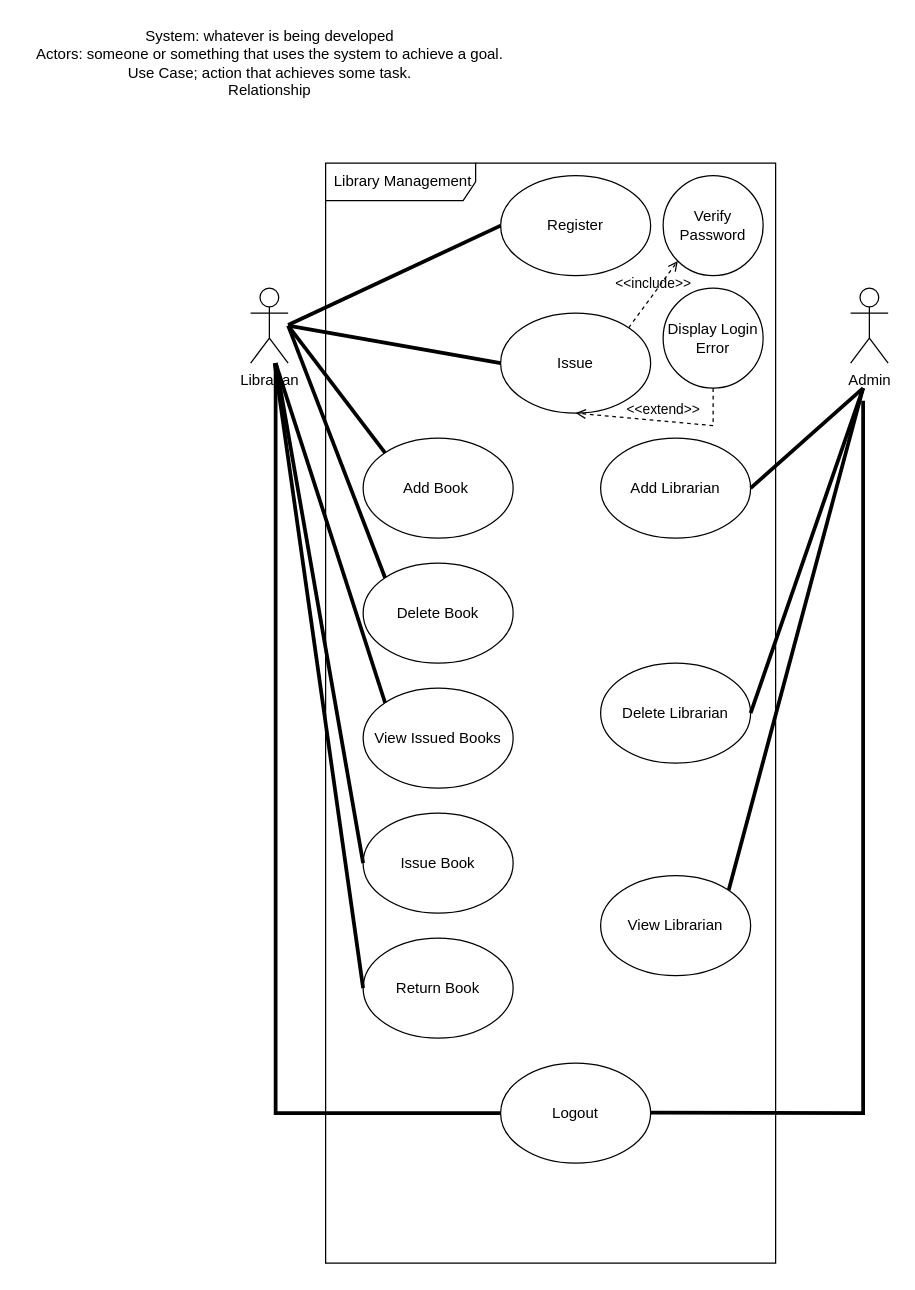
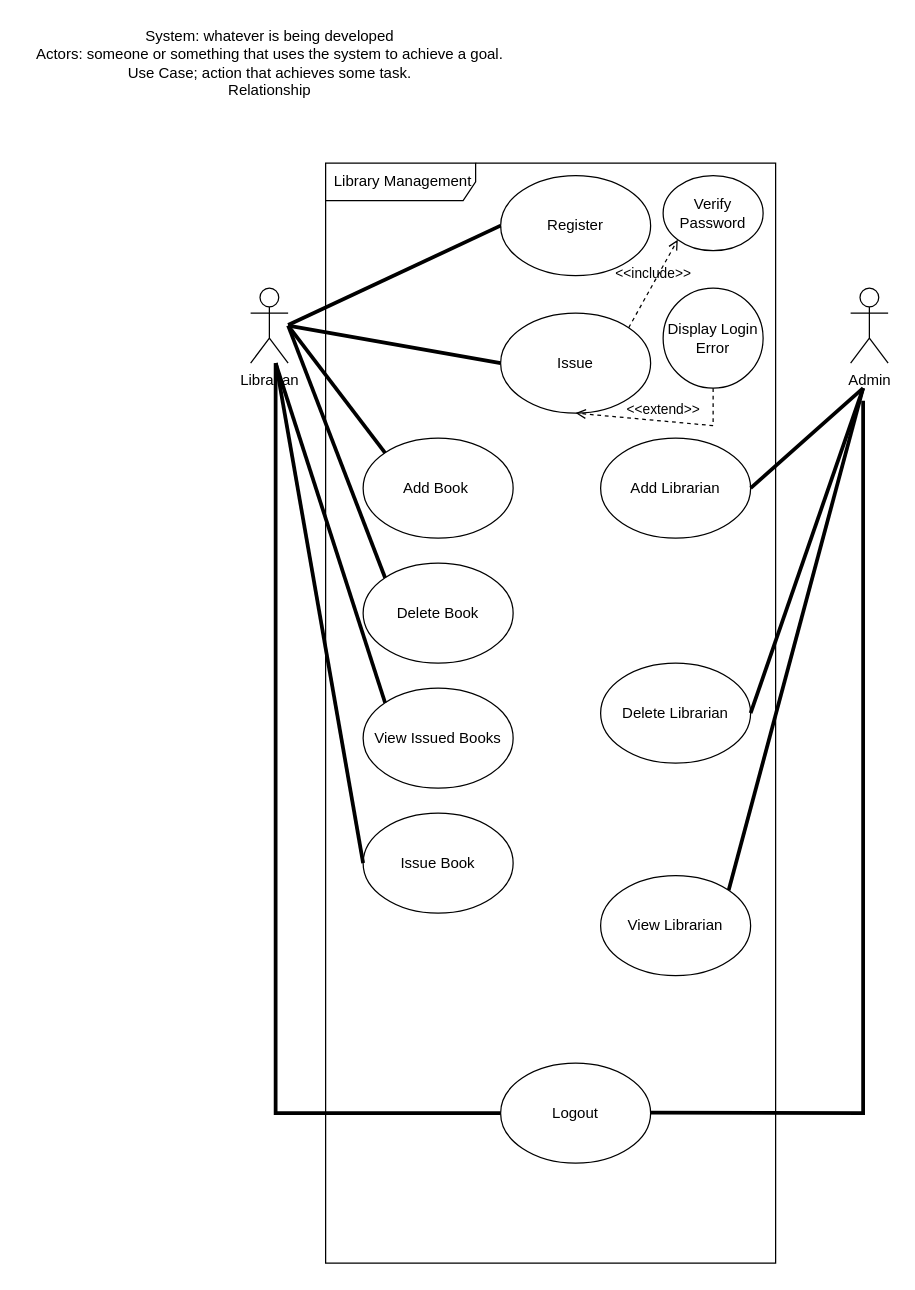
node "Verify Password": size 100x100 -> 100x75
edge "Librarian" -- "Return Book": removed
node "Return Book": removed
